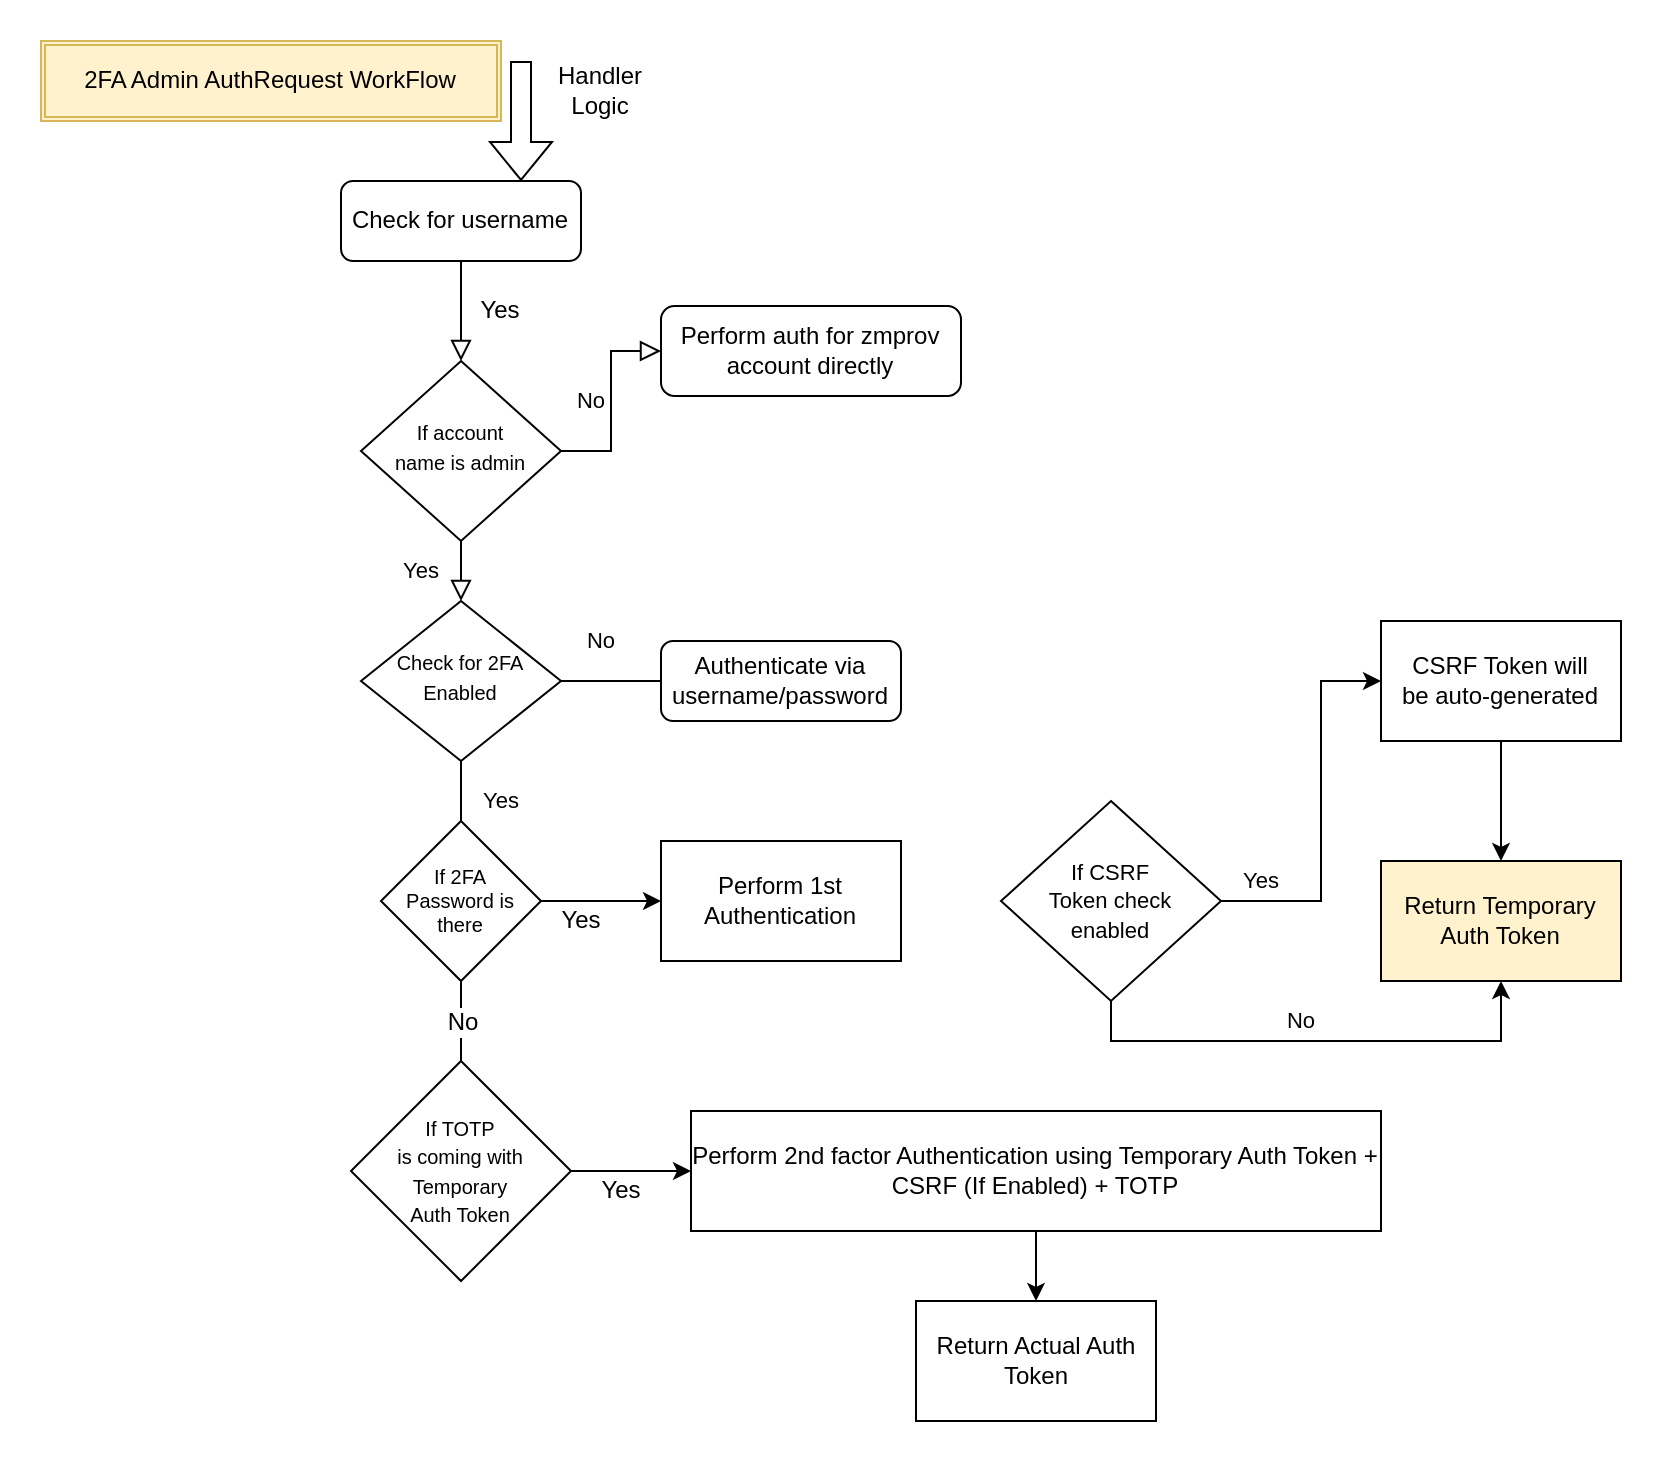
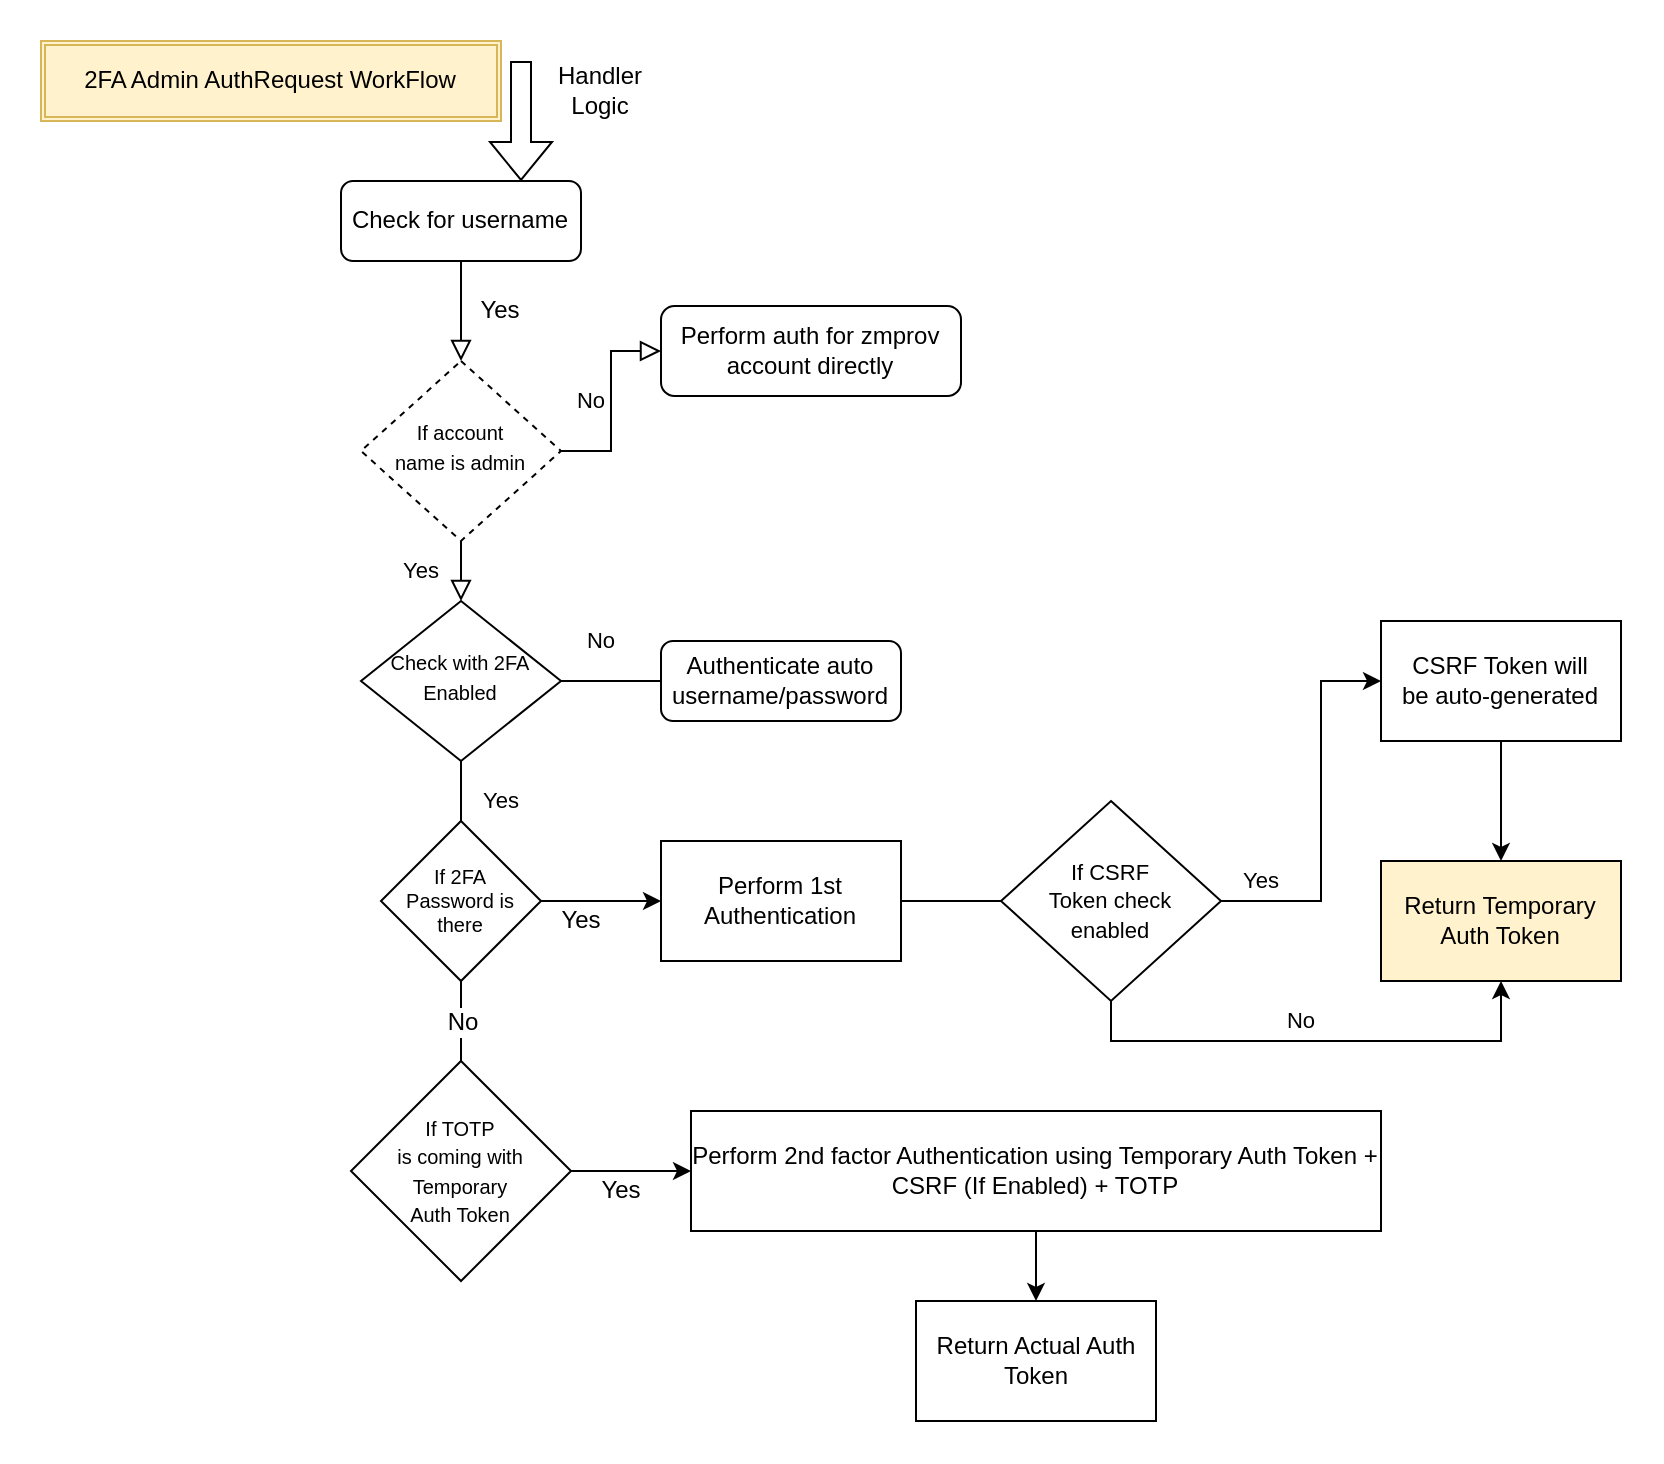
node "If account name is admin": style solid -> dashed
node "Check for 2FA Enabled": label "Check for 2FA Enabled" -> "Check with 2FA Enabled"
node "Authenticate via username/password": label "Authenticate via username/password" -> "Authenticate auto username/password"
edge "Perform 1st Authentication" -- "If CSRF Token check enabled": added
